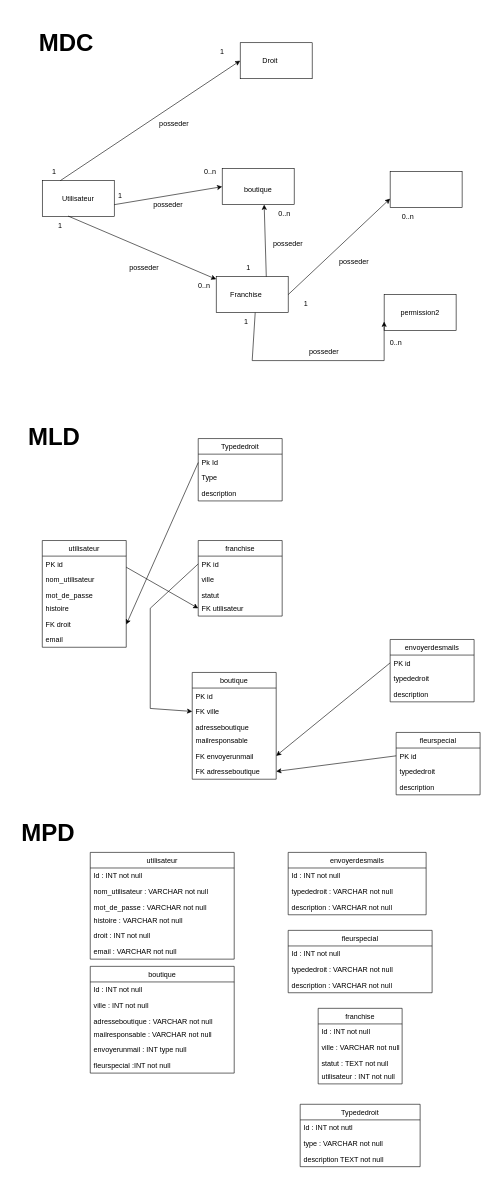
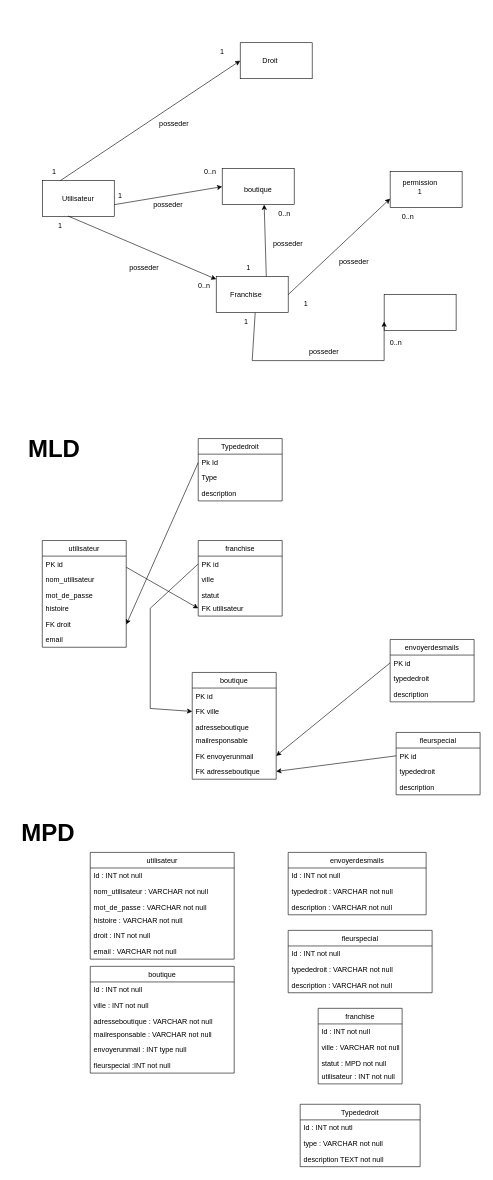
node "MDC": removed
node "permission 1": added
node "permission2": removed
node "MLD": moved (54, 434) -> (54, 446)
node "statut : TEXT not null": label "statut : TEXT not null" -> "statut : MPD not null"
